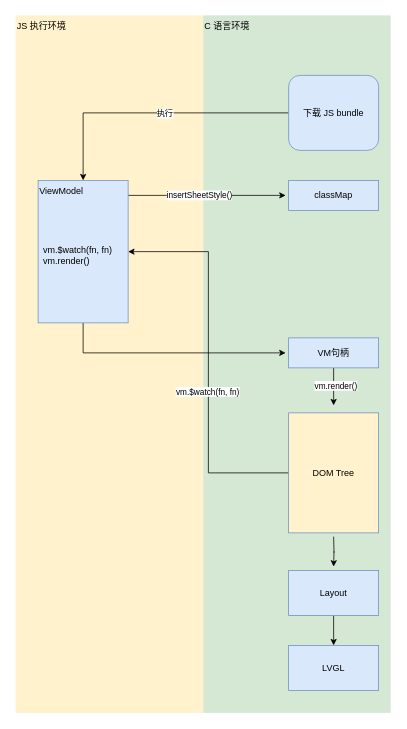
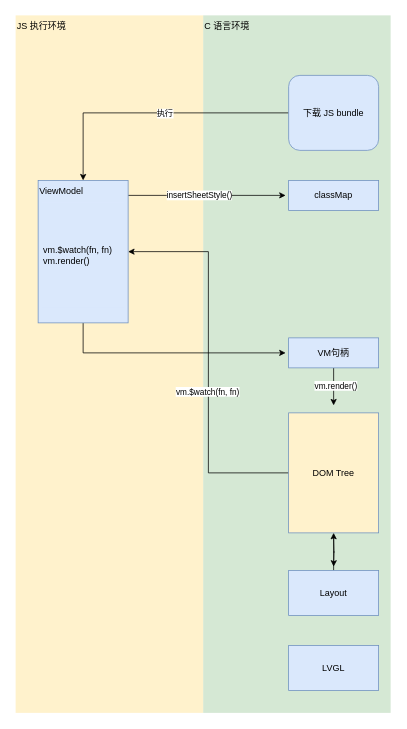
edge "Layout" -> "LVGL": now "Layout" -> "DOM Tree"
